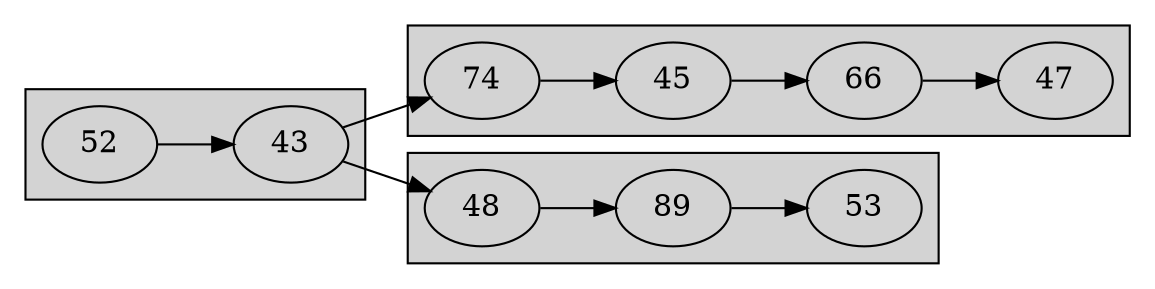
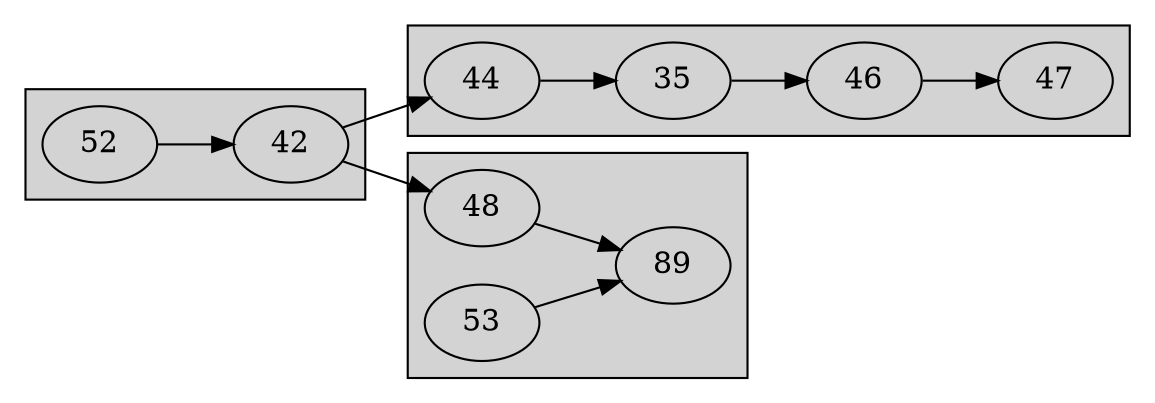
node "74": label "74" -> "44"
node "45": label "45" -> "35"
node "66": label "66" -> "46"
node "43": label "43" -> "42"
edge "89" -> "53": reversed
